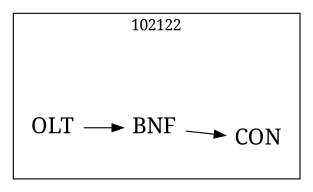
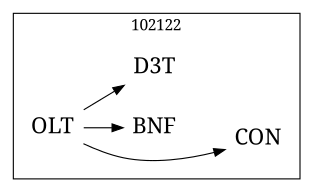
node "D3T": added
edge "BNF" -> "CON": now "OLT" -> "CON"
